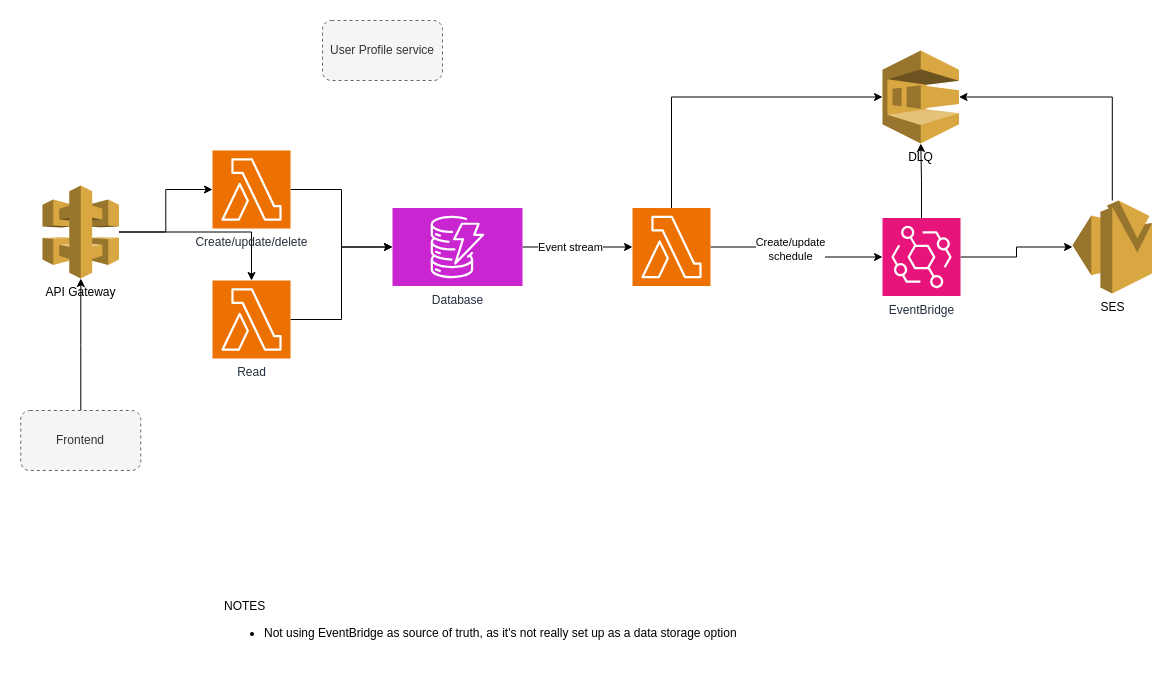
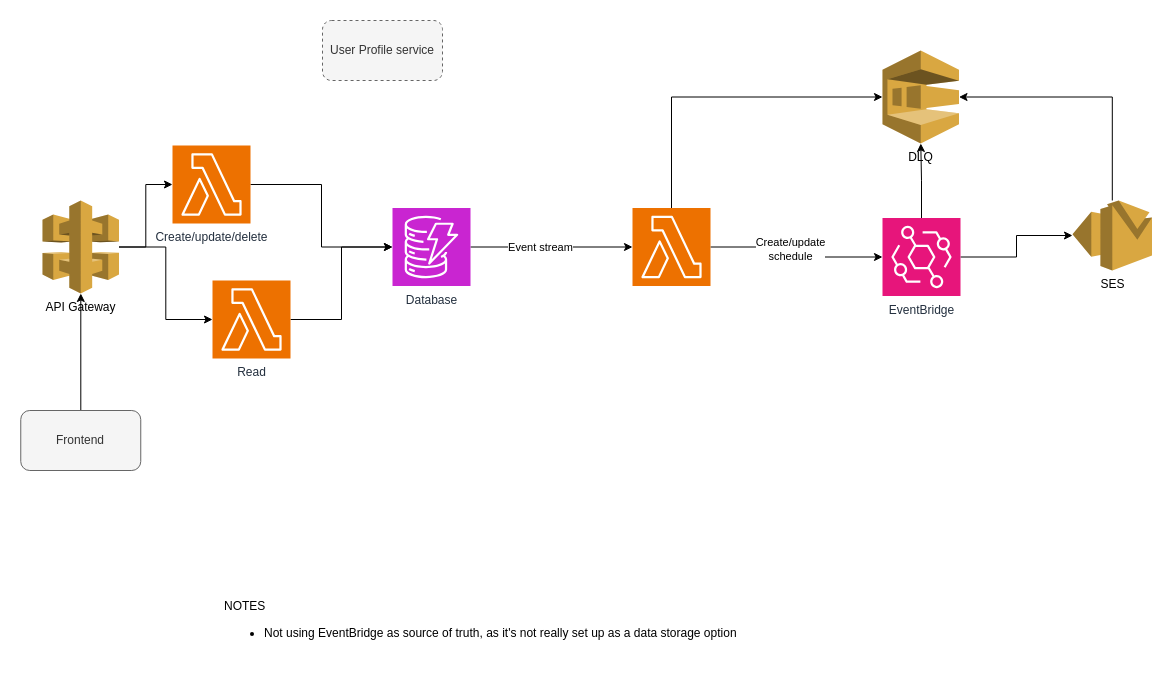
node "Create/update/delete": moved (252, 190) -> (212, 185)
node "API Gateway": moved (81, 232) -> (81, 247)
node "Database": size 130x78 -> 78x78
node "SES": size 80x93 -> 80x70
node "Frontend": style dashed -> solid
